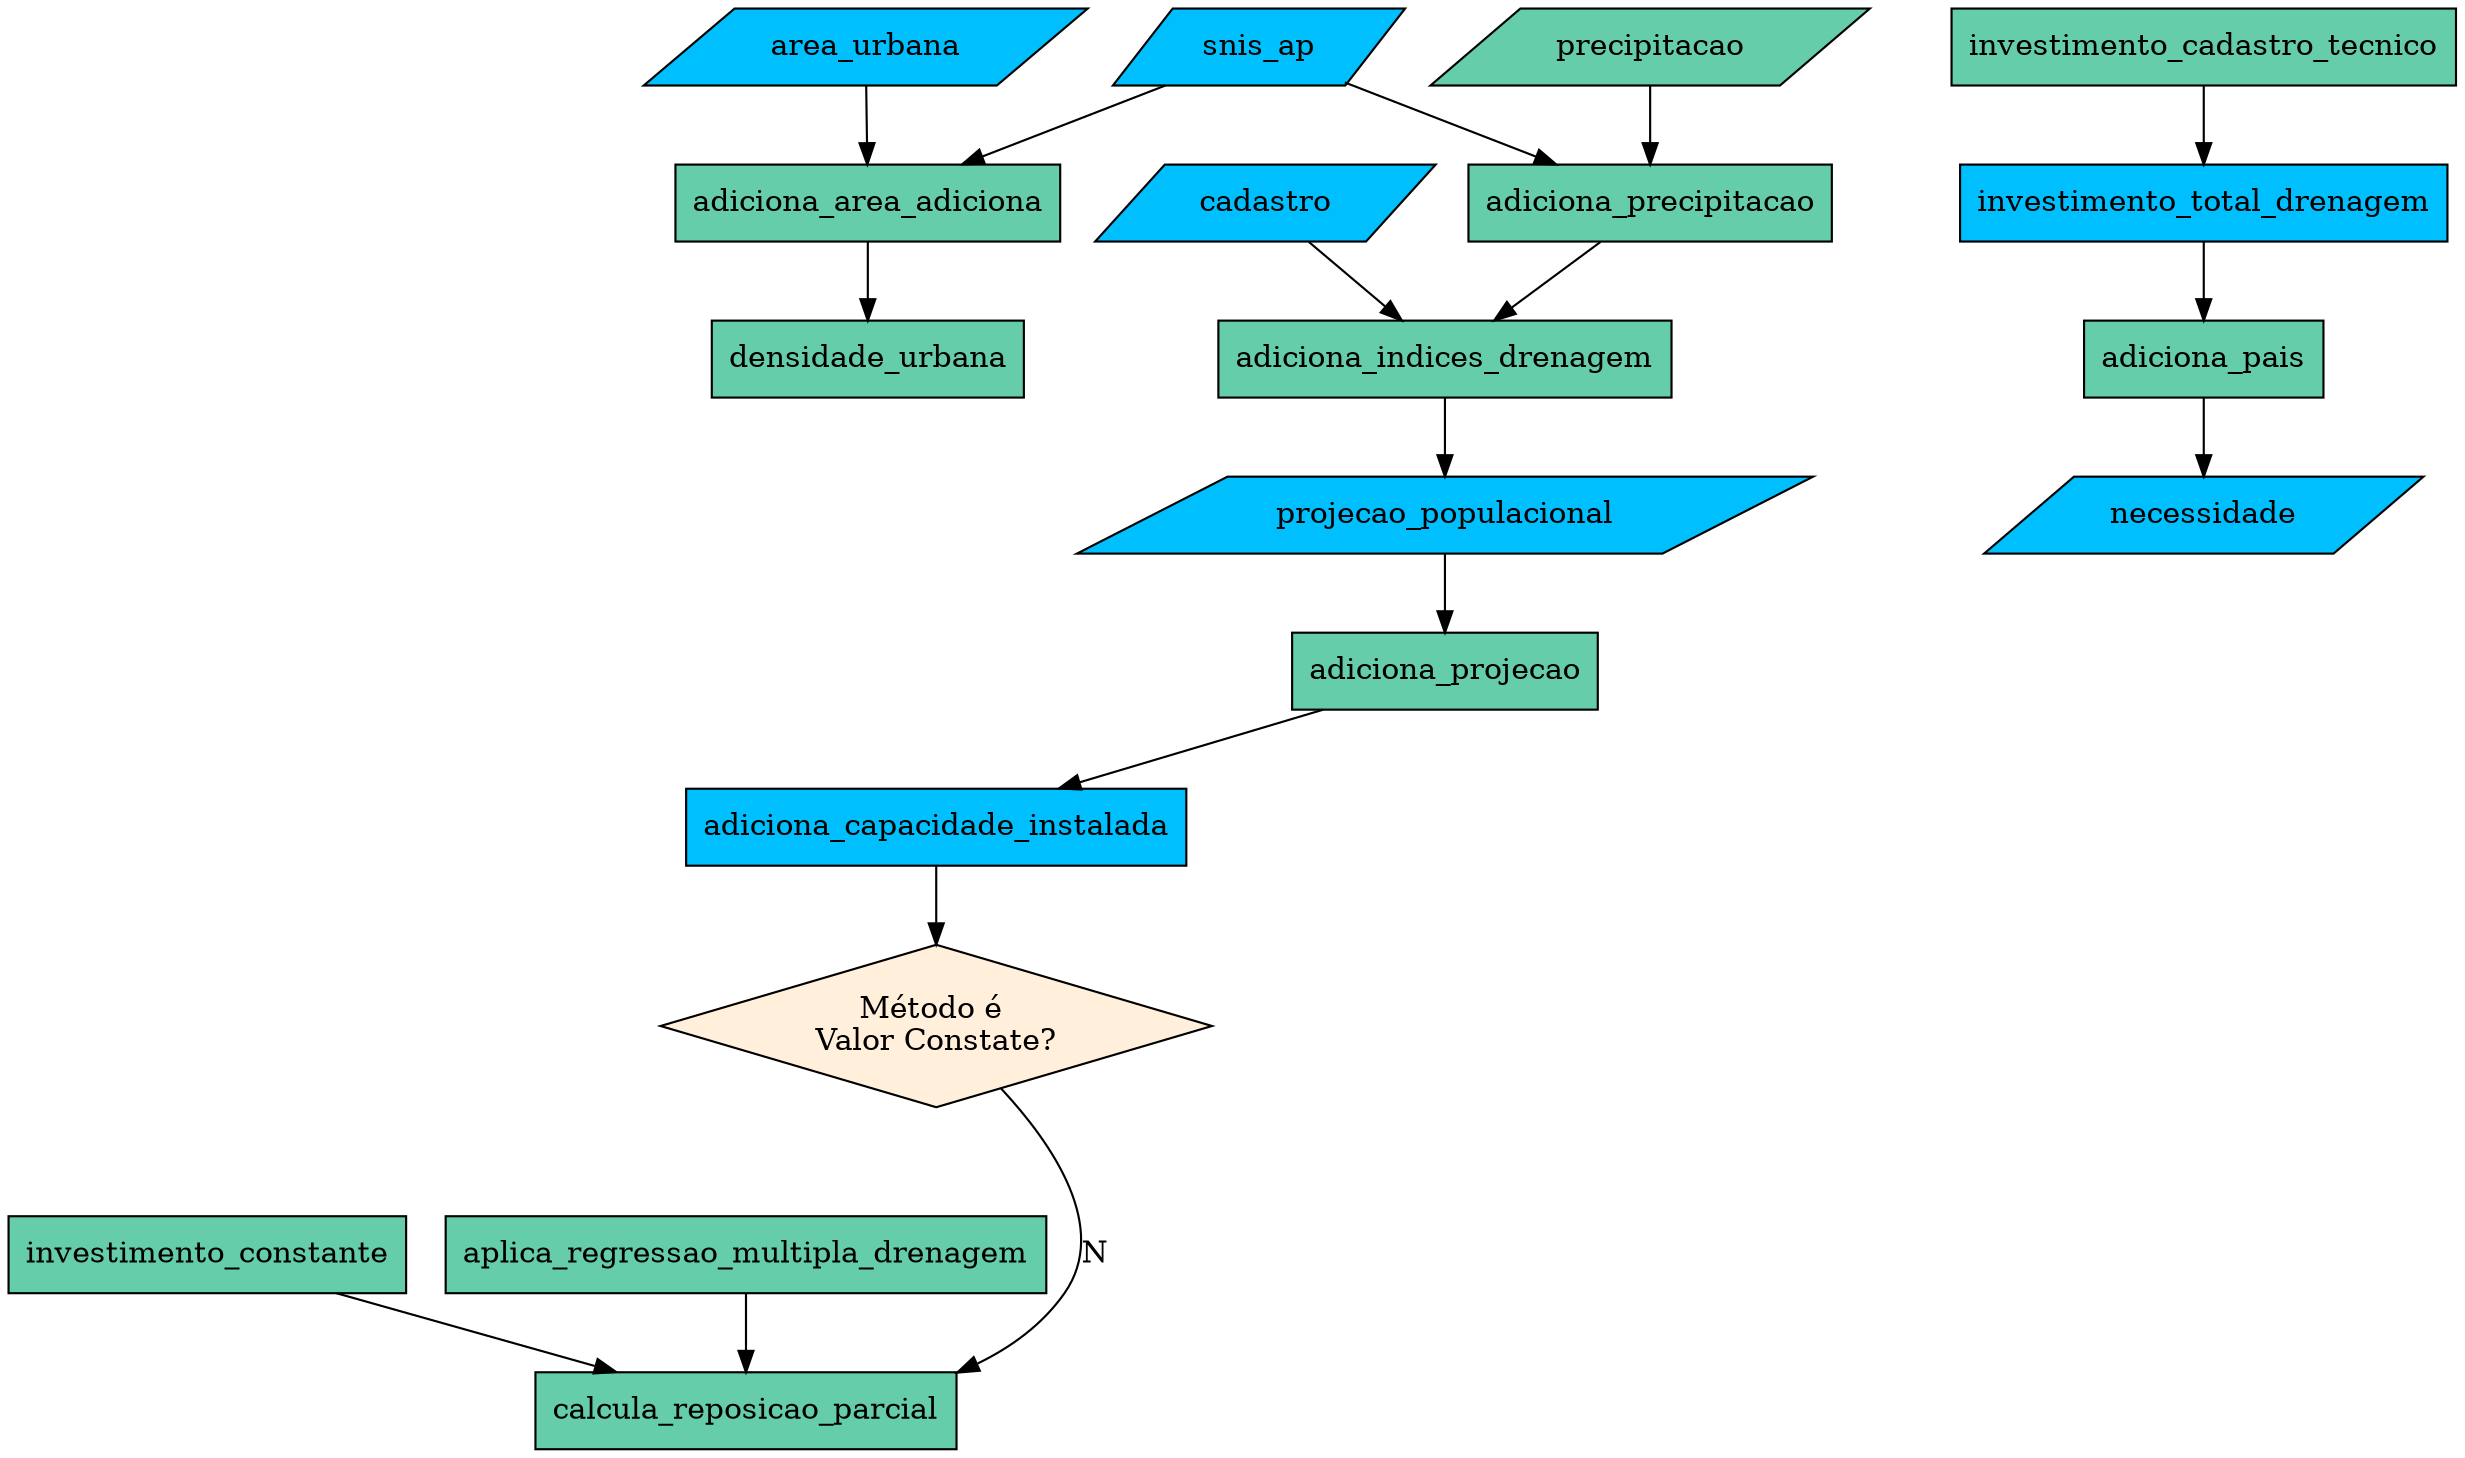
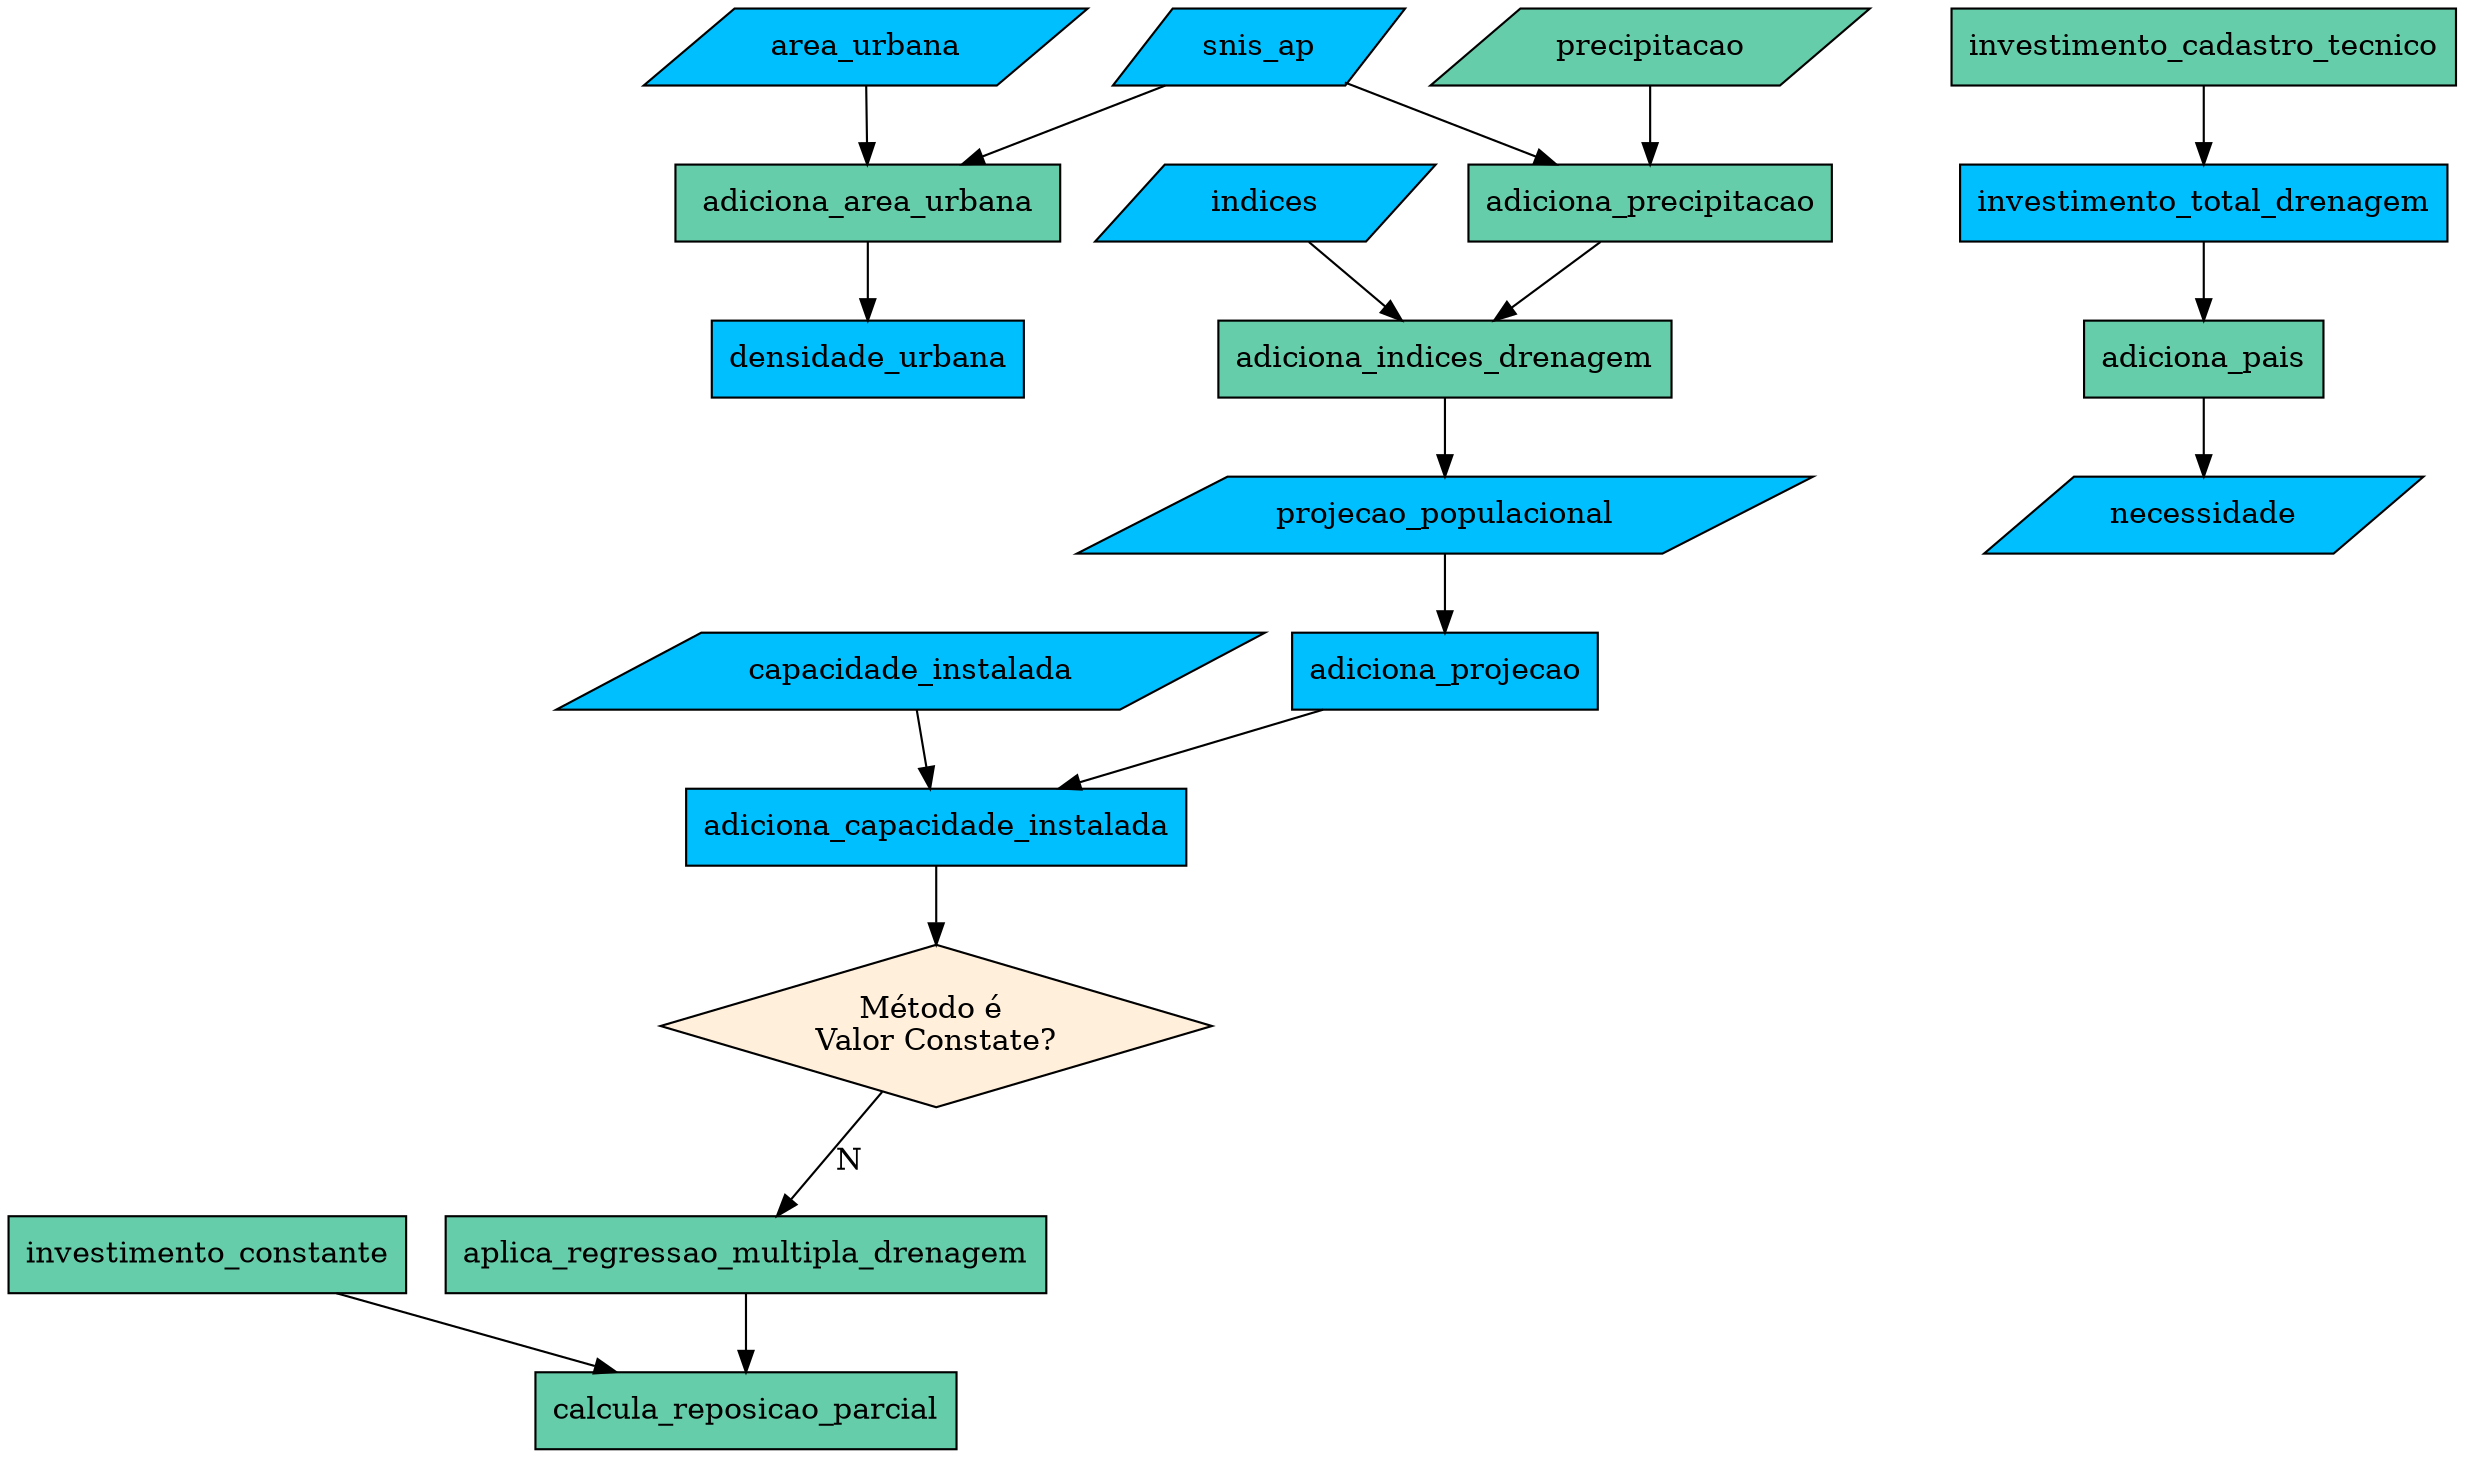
node "adiciona_area_adiciona": label "adiciona_area_adiciona" -> "adiciona_area_urbana"
node "cadastro": label "cadastro" -> "indices"
node "densidade_urbana": fillcolor aquamarine3 -> deepskyblue
node "capacidade_instalada": added
node "adiciona_projecao": fillcolor aquamarine3 -> deepskyblue
edge "Método é Valor Constate?" -> "calcula_reposicao_parcial": now "Método é Valor Constate?" -> "aplica_regressao_multipla_drenagem"
